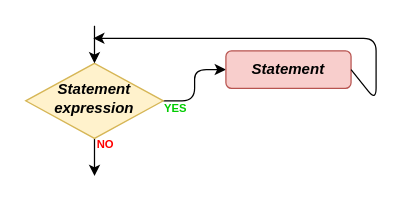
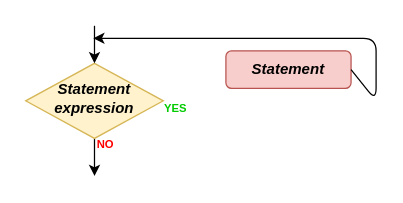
edge "Statement expression" -> "Statement": removed
